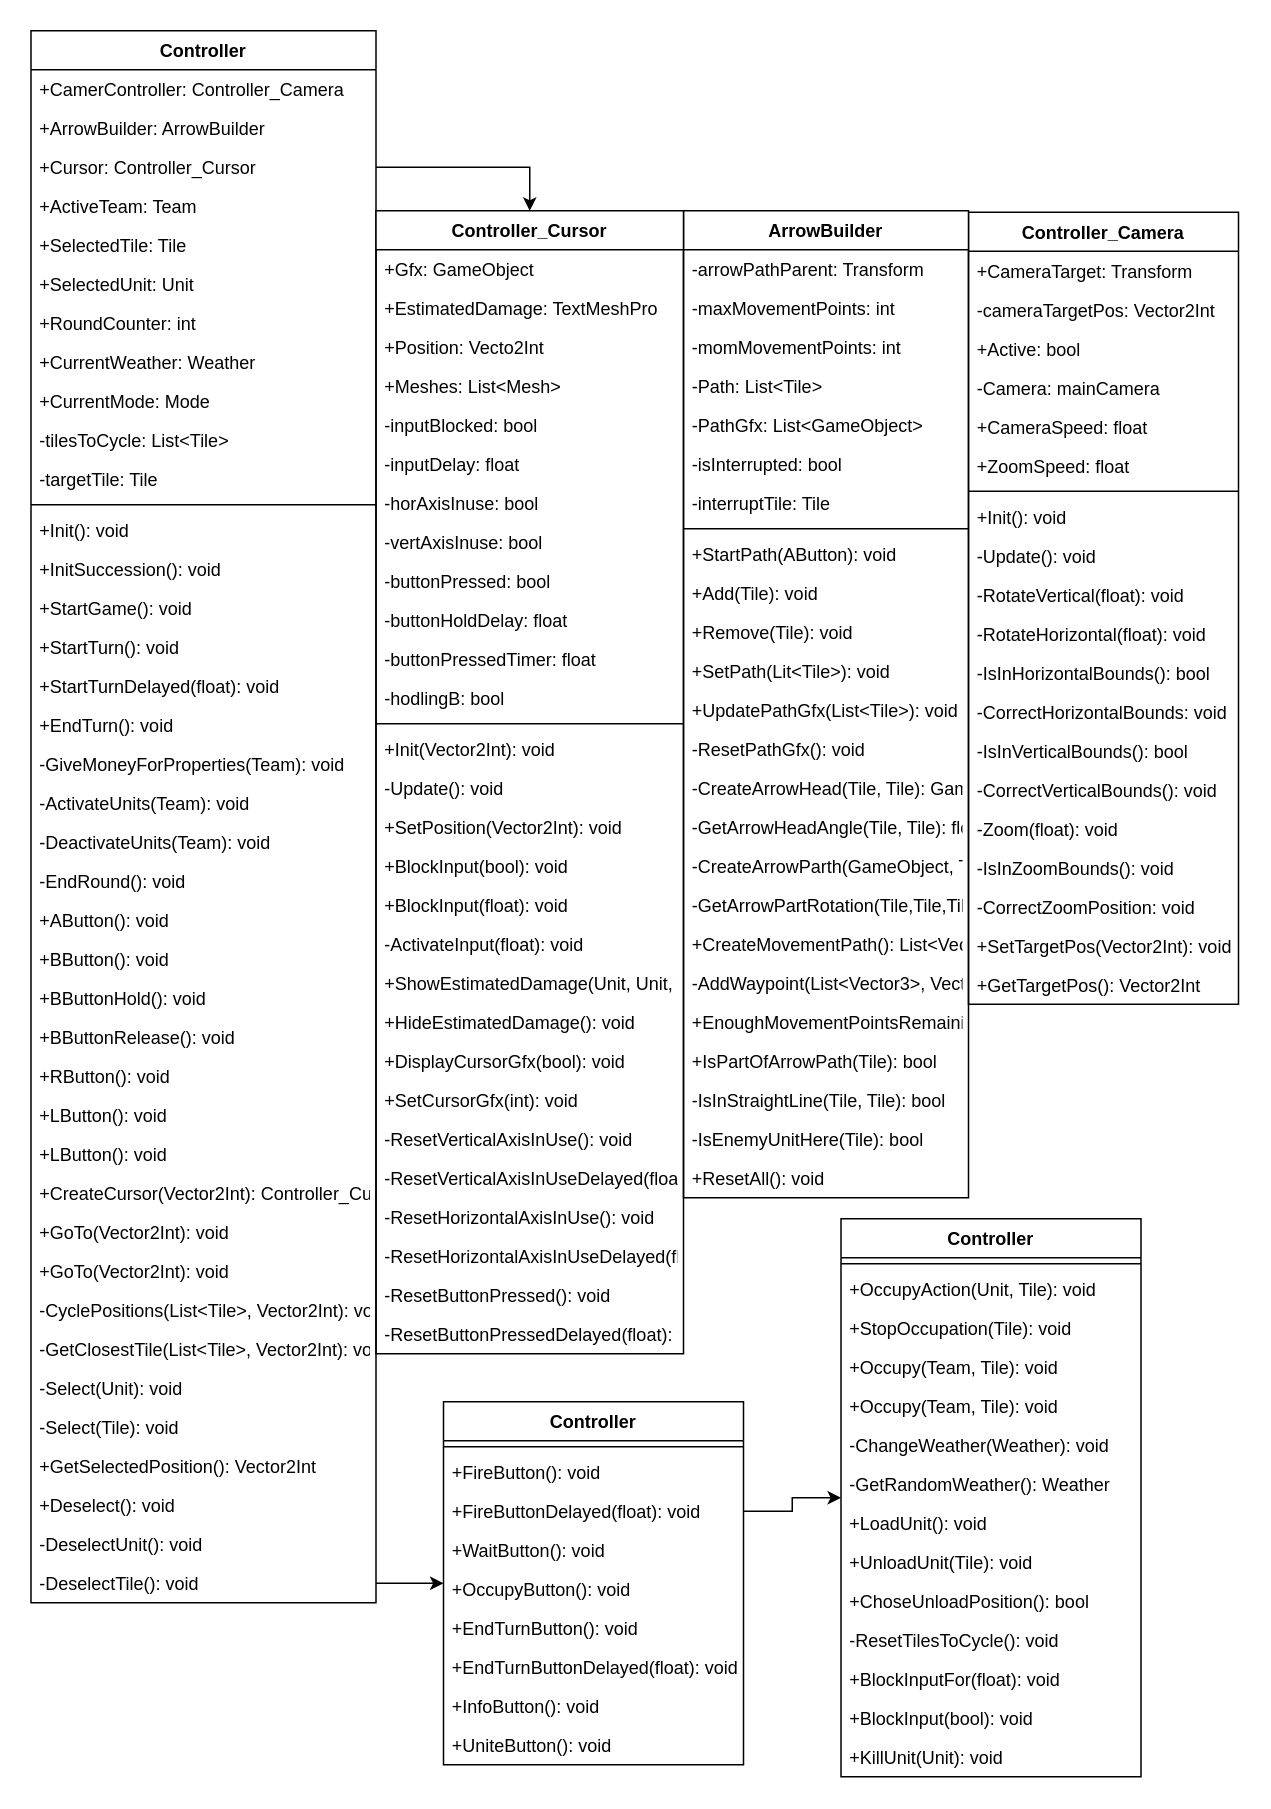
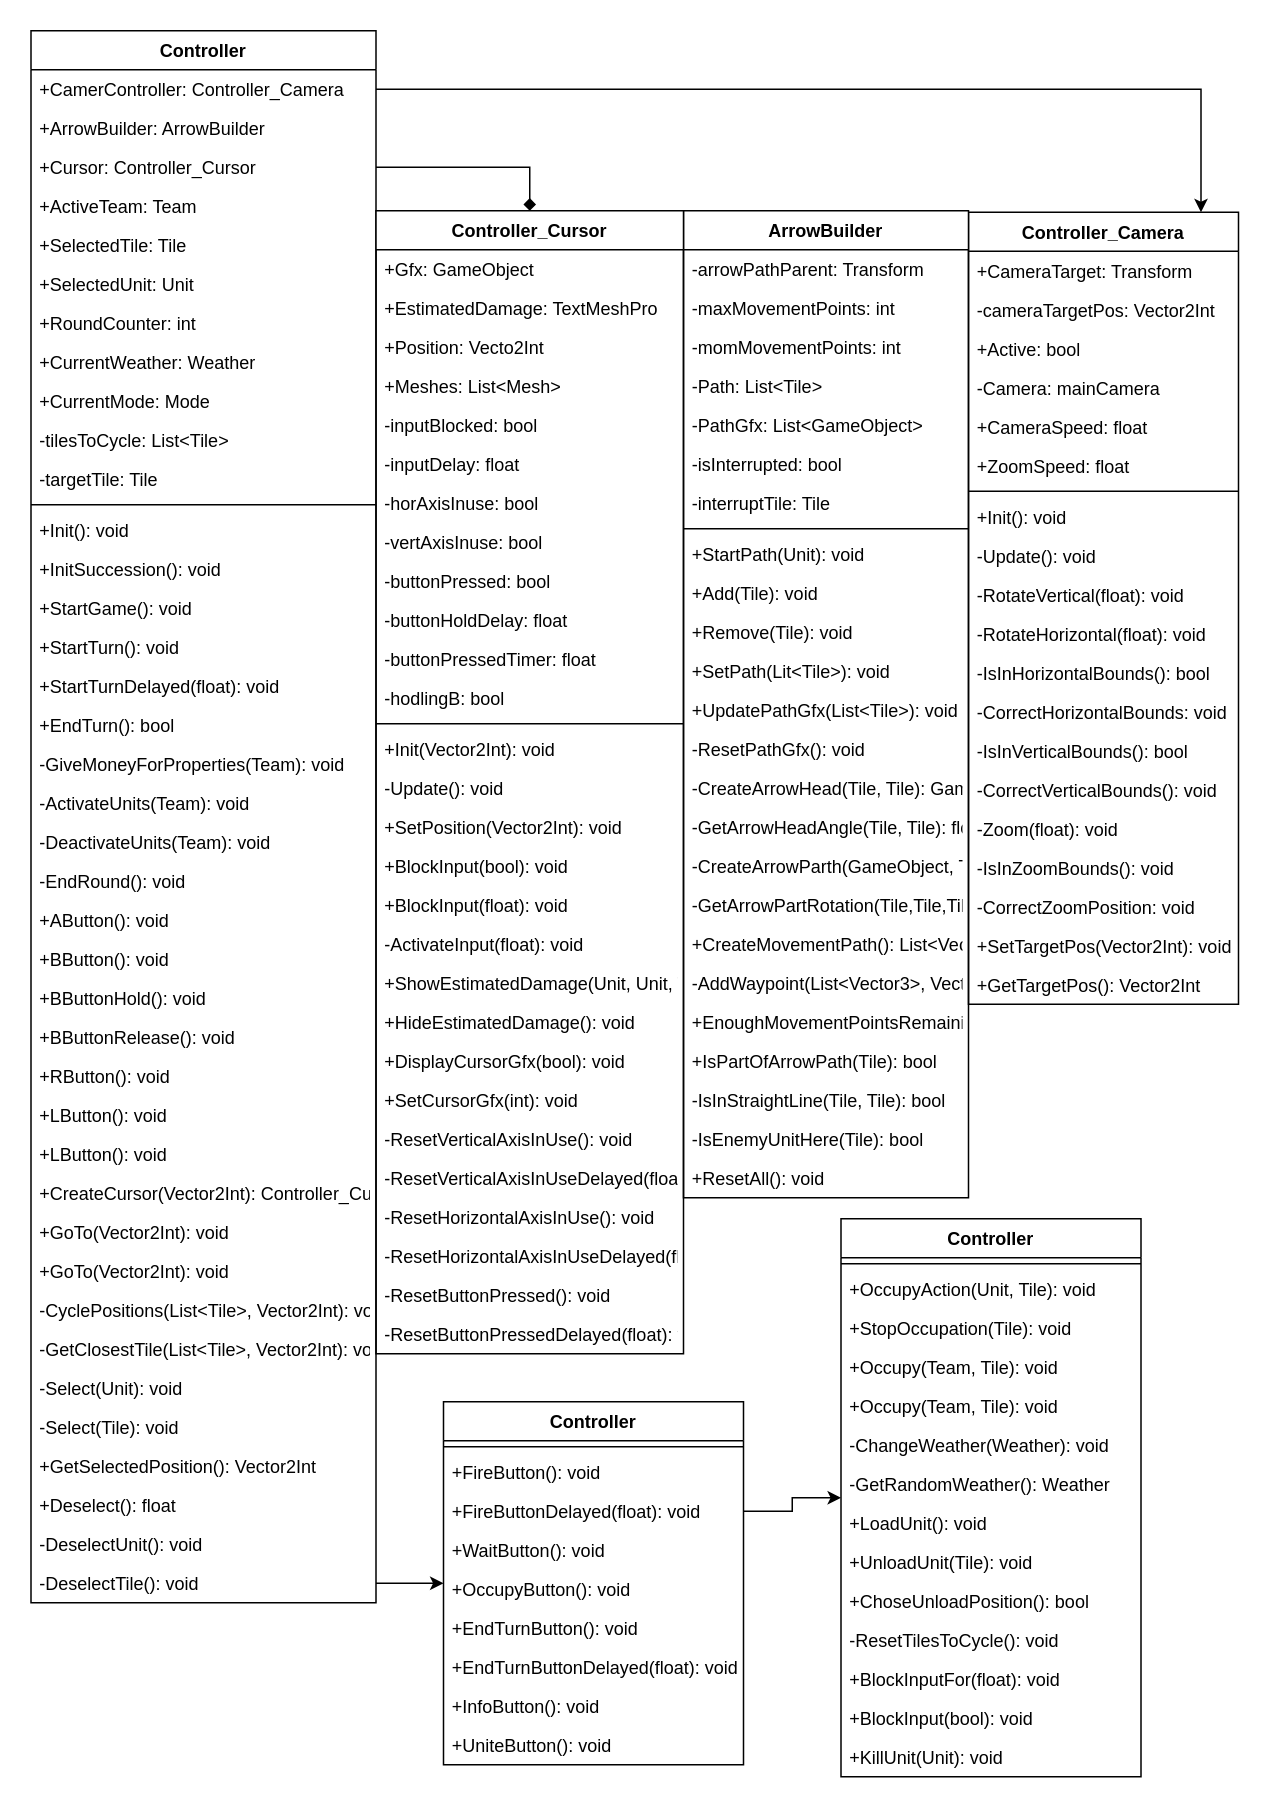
edge "+CamerController: Controller_Camera" -> "Controller_Camera": added
edge "+Cursor: Controller_Cursor" -> "Controller_Cursor": arrowhead classic -> diamond
node "+StartPath(AButton): void": label "+StartPath(AButton): void" -> "+StartPath(Unit): void"
node "+EndTurn(): void": label "+EndTurn(): void" -> "+EndTurn(): bool"
node "+Deselect(): void": label "+Deselect(): void" -> "+Deselect(): float"
